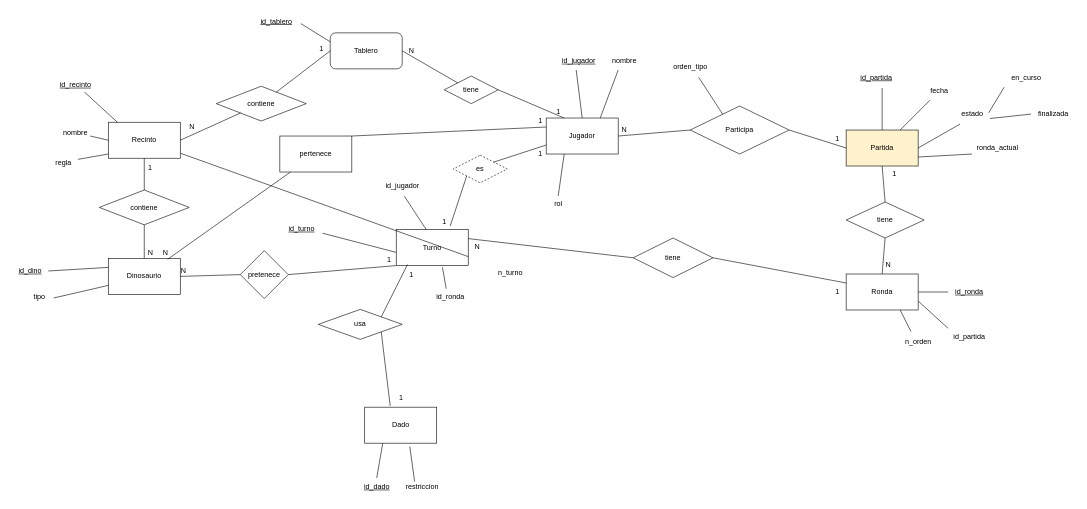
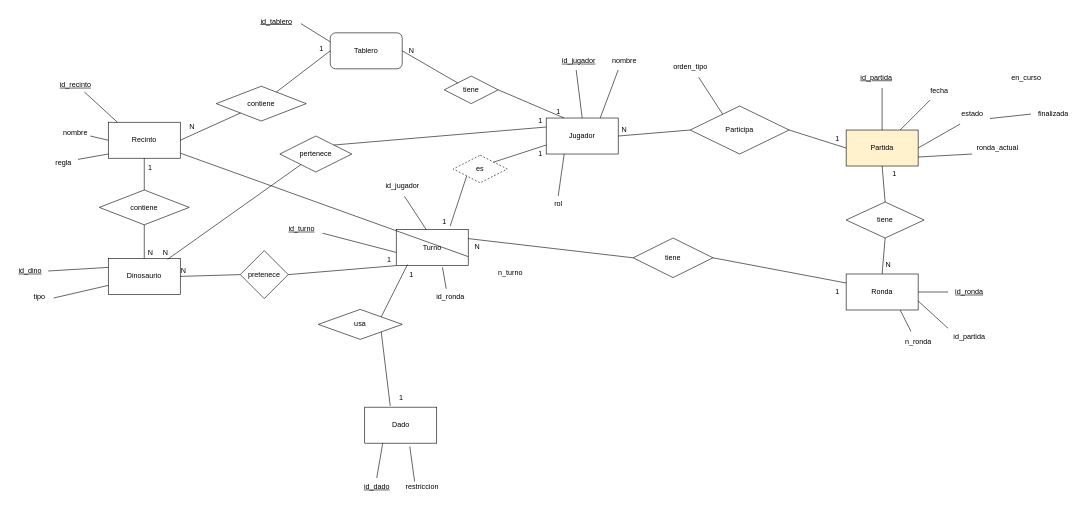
edge "en_curso" -- "estado": removed
node "pertenece": shape rectangle -> diamond
node "n_orden": label "n_orden" -> "n_ronda"
